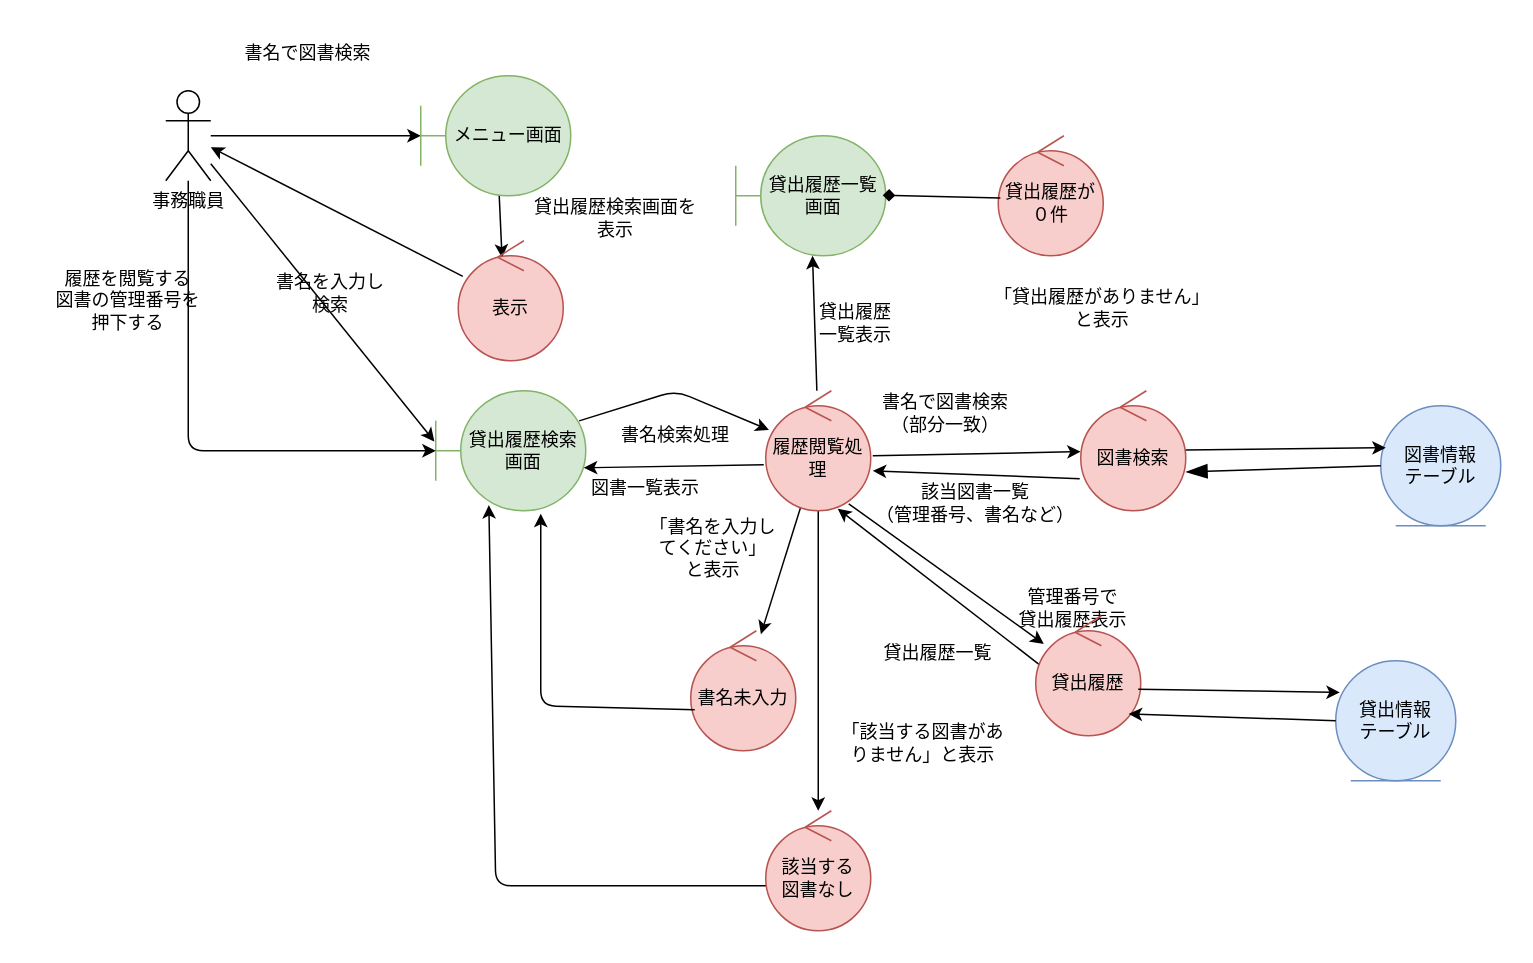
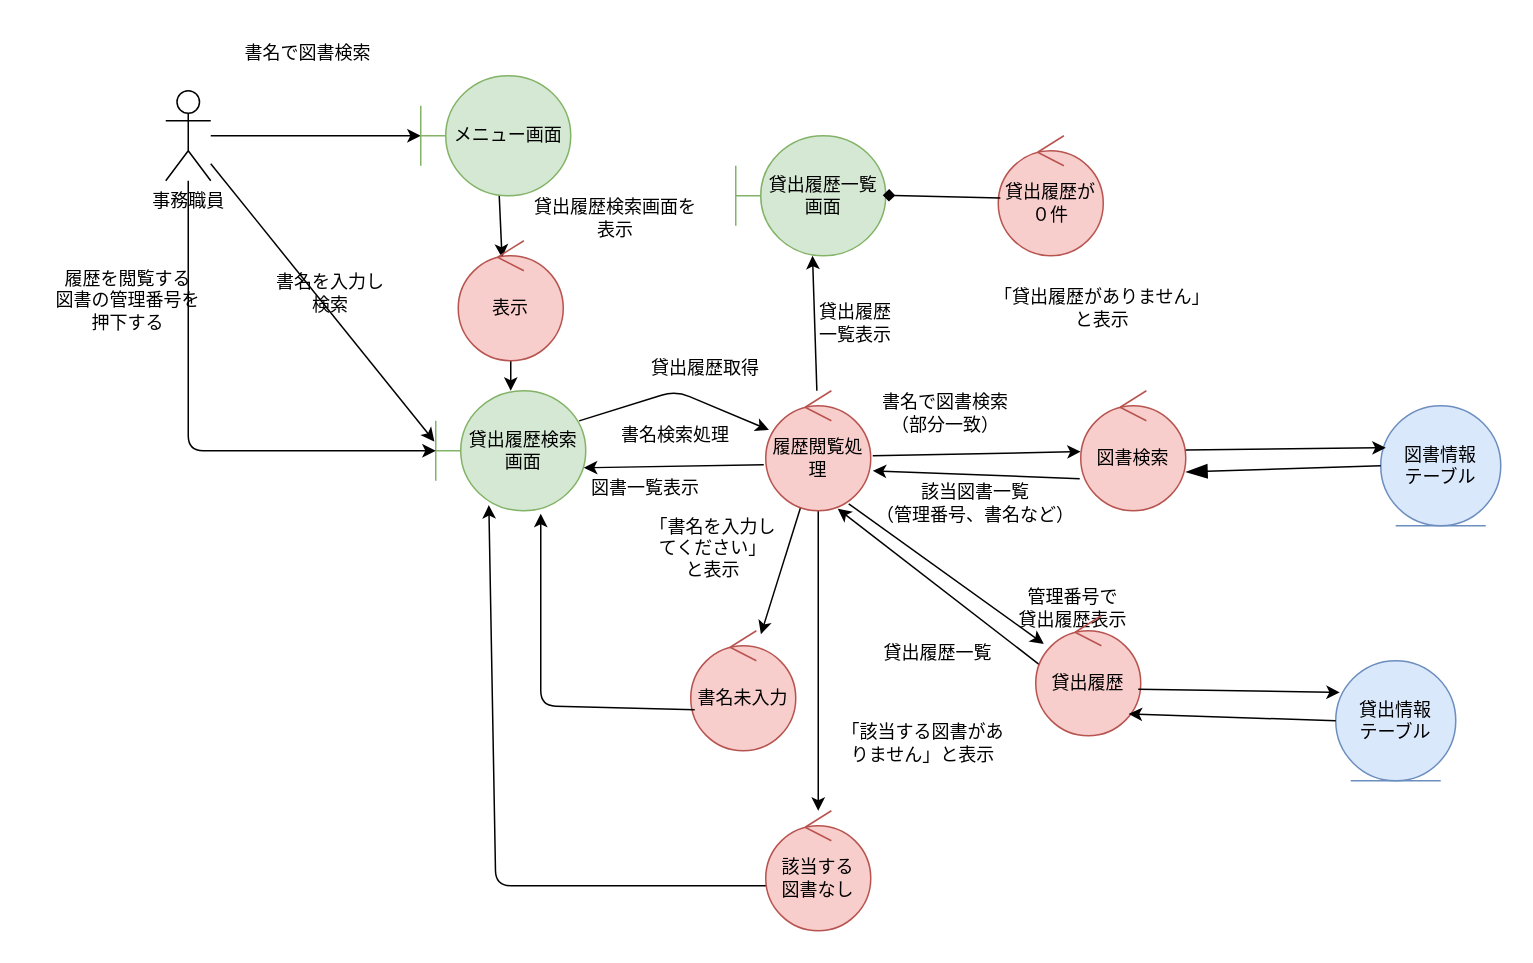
edge "表示" -> "事務職員": now "表示" -> "貸出履歴検索画面"
node "貸出履歴取得": added
